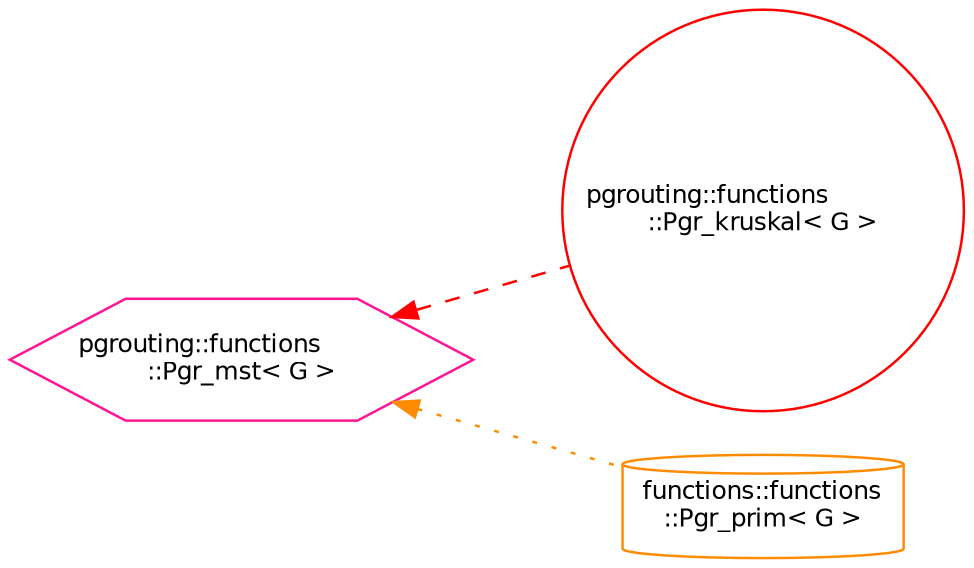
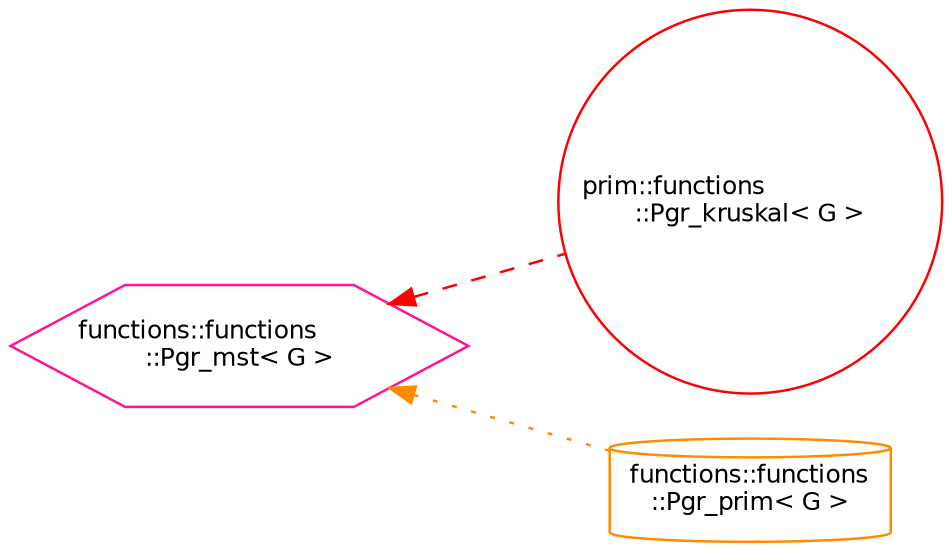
node "pgrouting::functions ::Pgr_kruskal< G >": label "pgrouting::functions ::Pgr_kruskal< G >" -> "prim::functions ::Pgr_kruskal< G >"
node "pgrouting::functions ::Pgr_mst< G >": label "pgrouting::functions ::Pgr_mst< G >" -> "functions::functions ::Pgr_mst< G >"
